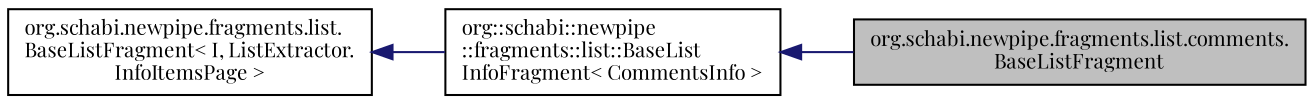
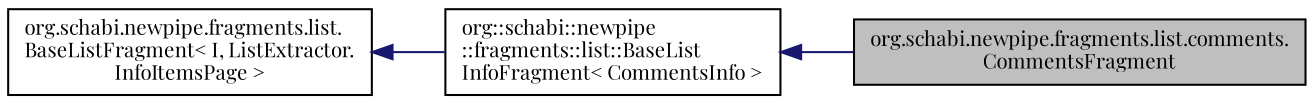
node "org.schabi.newpipe.fragments.list.comments. BaseListFragment": label "org.schabi.newpipe.fragments.list.comments. BaseListFragment" -> "org.schabi.newpipe.fragments.list.comments. CommentsFragment"
